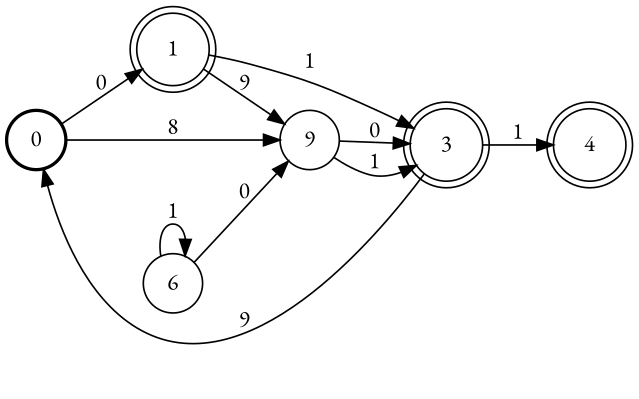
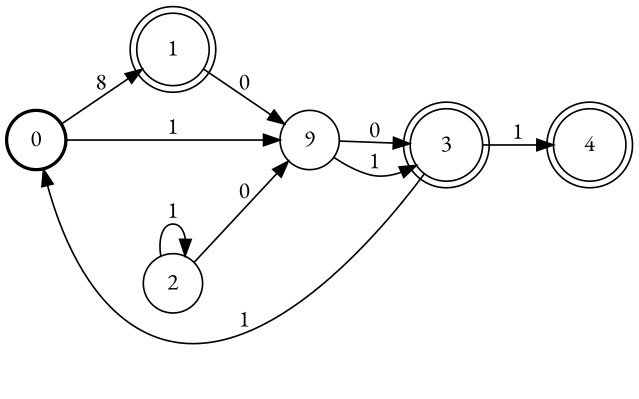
edge "1" -> "3": removed, label "1"
edge "0" -> "1": label "0" -> "8"
edge "1" -> "9": label "9" -> "0"
edge "0" -> "9": label "8" -> "1"
node "6": label "6" -> "2"
edge "3" -> "0": label "9" -> "1"
